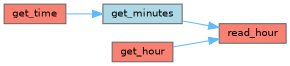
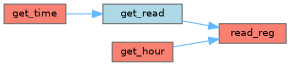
node "get_minutes": label "get_minutes" -> "get_read"
node "read_hour": label "read_hour" -> "read_reg"
